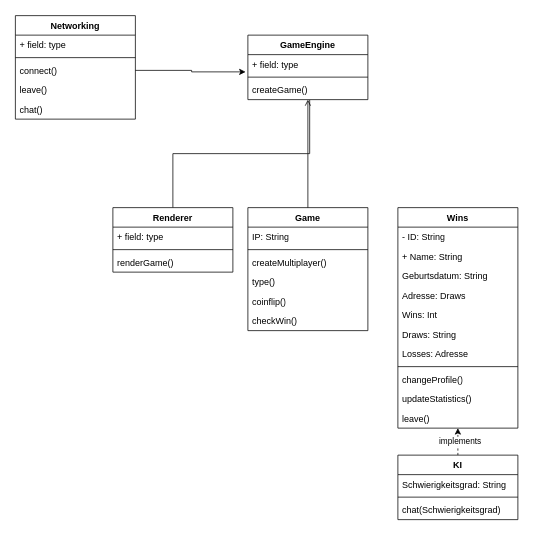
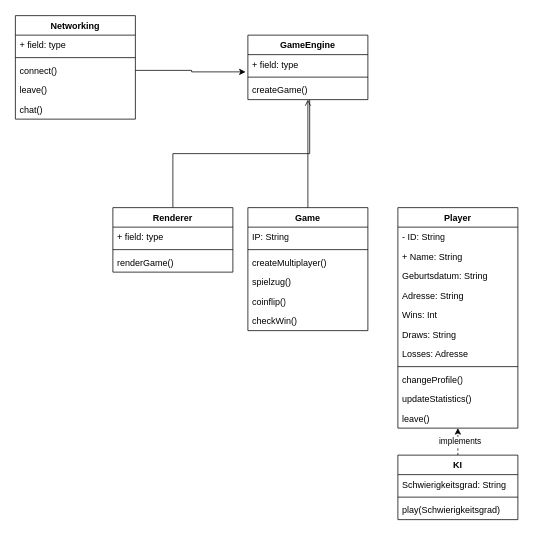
node "Wins": label "Wins" -> "Player"
node "type()": label "type()" -> "spielzug()"
node "Adresse: Draws": label "Adresse: Draws" -> "Adresse: String"
node "chat(Schwierigkeitsgrad)": label "chat(Schwierigkeitsgrad)" -> "play(Schwierigkeitsgrad)"
